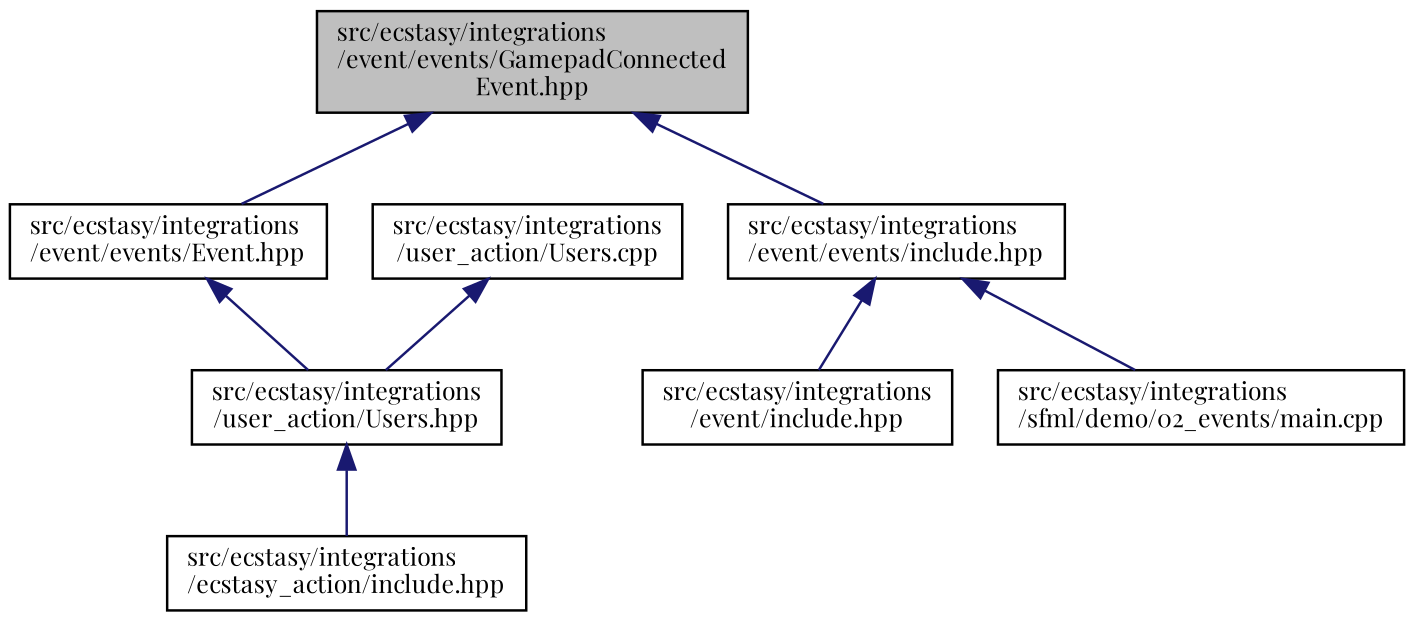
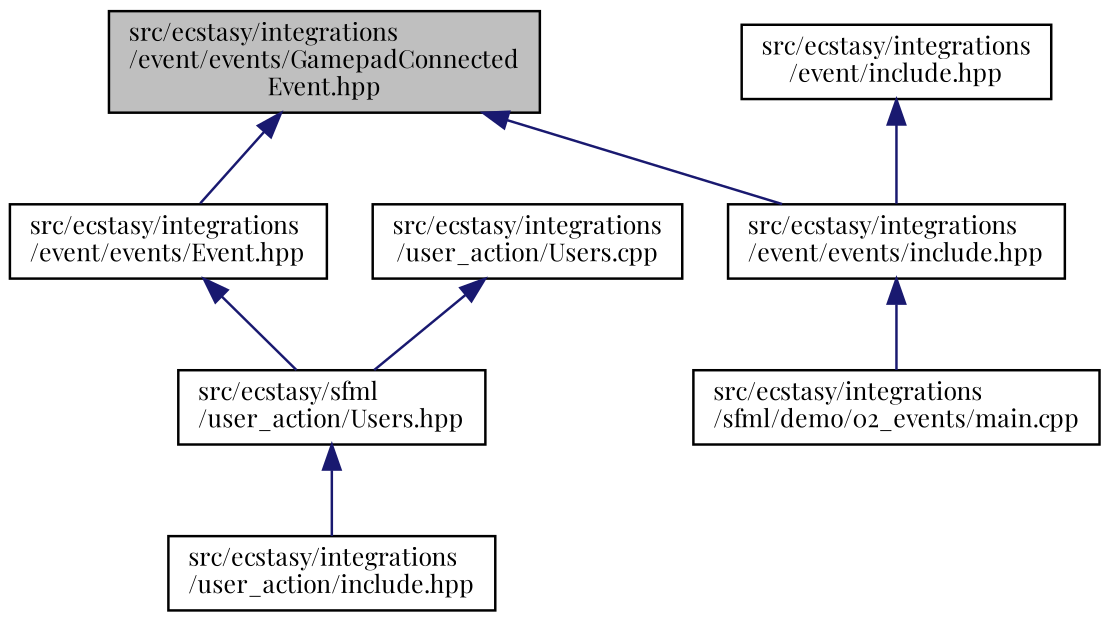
edge "src/ecstasy/integrations /event/include.hpp" -> "src/ecstasy/integrations /event/events/include.hpp": reversed
node "src/ecstasy/integrations /user_action/Users.hpp": label "src/ecstasy/integrations /user_action/Users.hpp" -> "src/ecstasy/sfml /user_action/Users.hpp"
node "src/ecstasy/integrations /ecstasy_action/include.hpp": label "src/ecstasy/integrations /ecstasy_action/include.hpp" -> "src/ecstasy/integrations /user_action/include.hpp"
